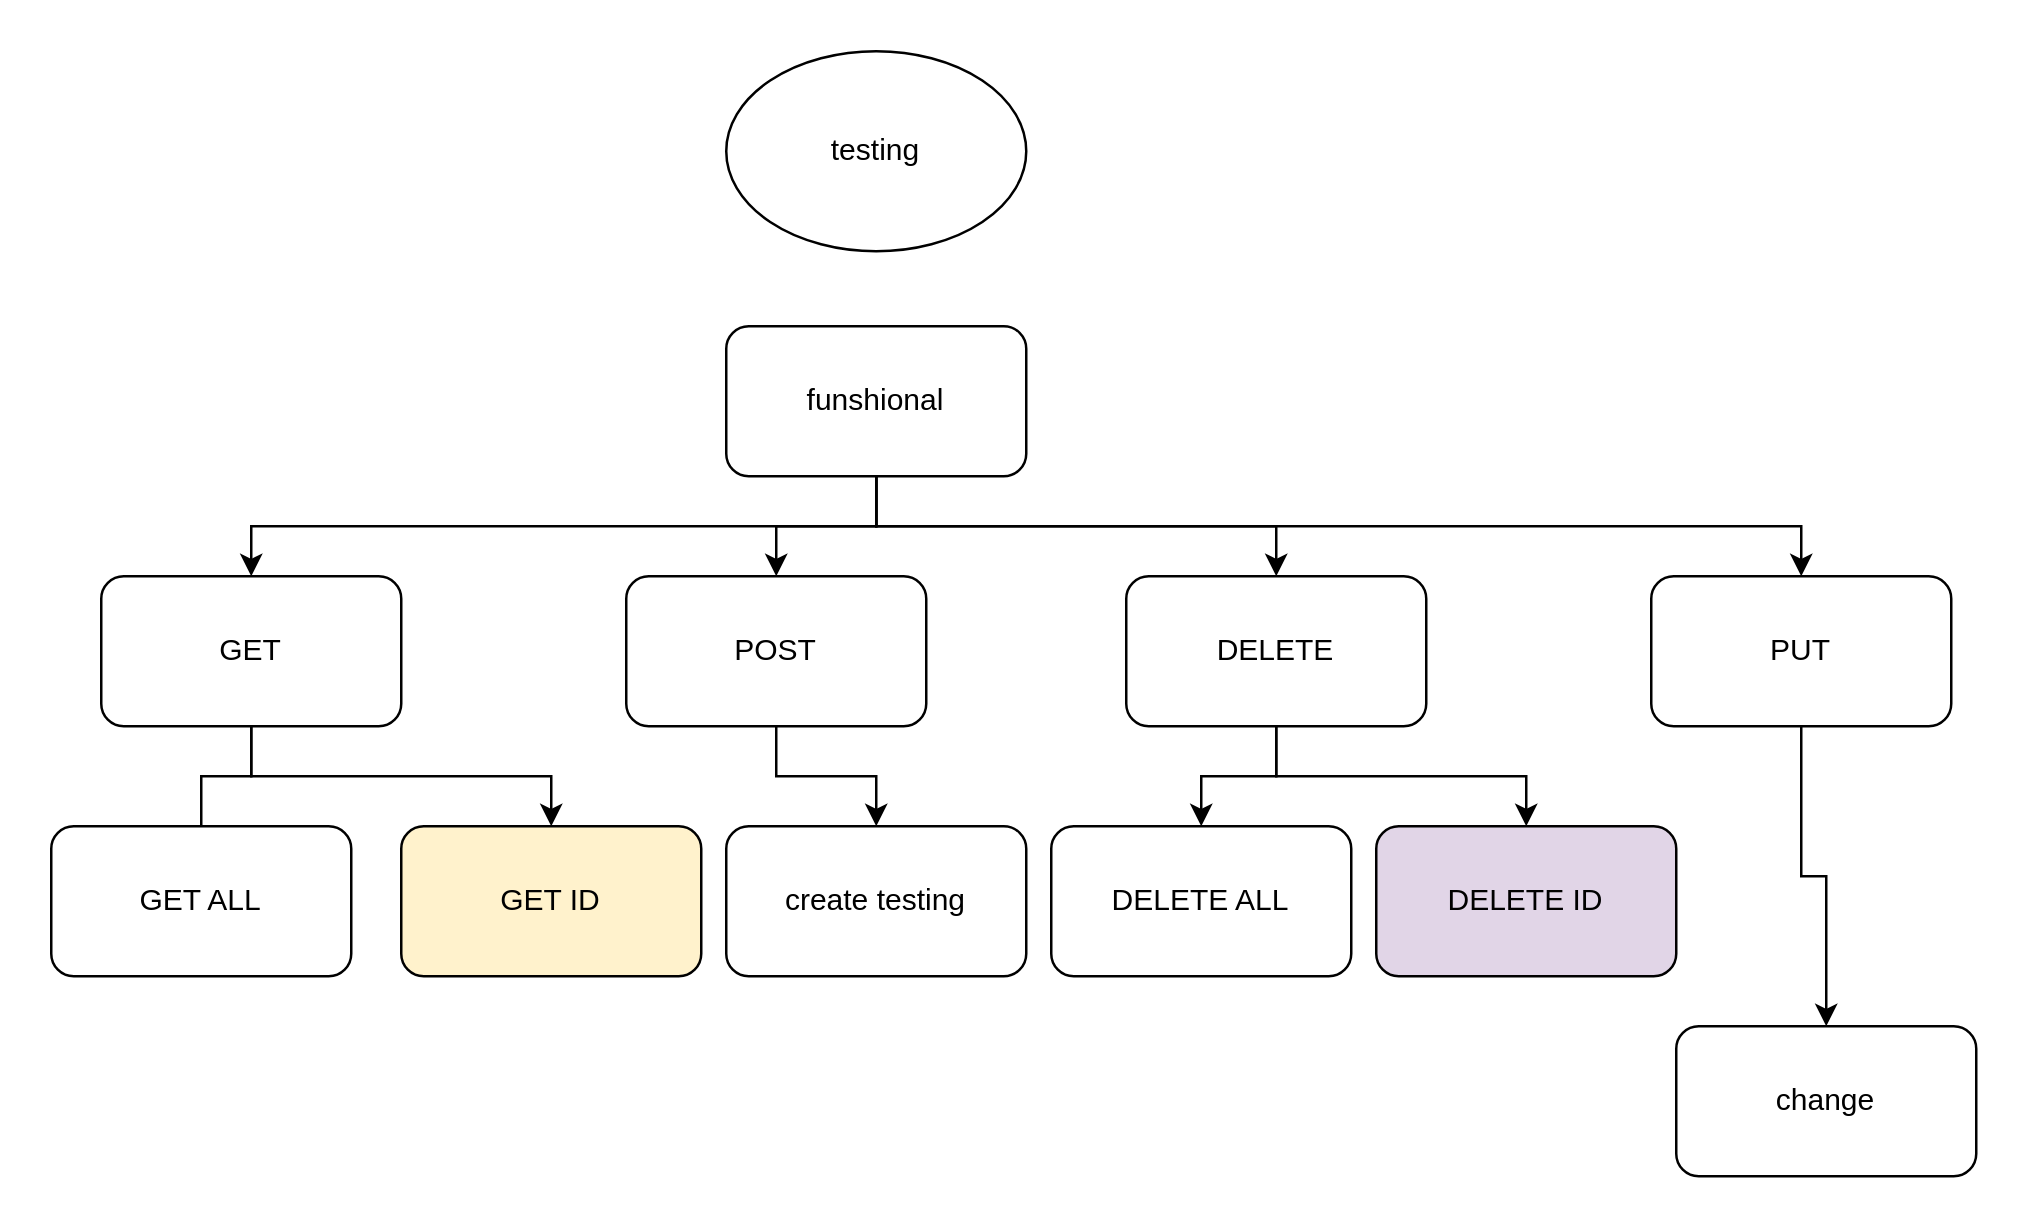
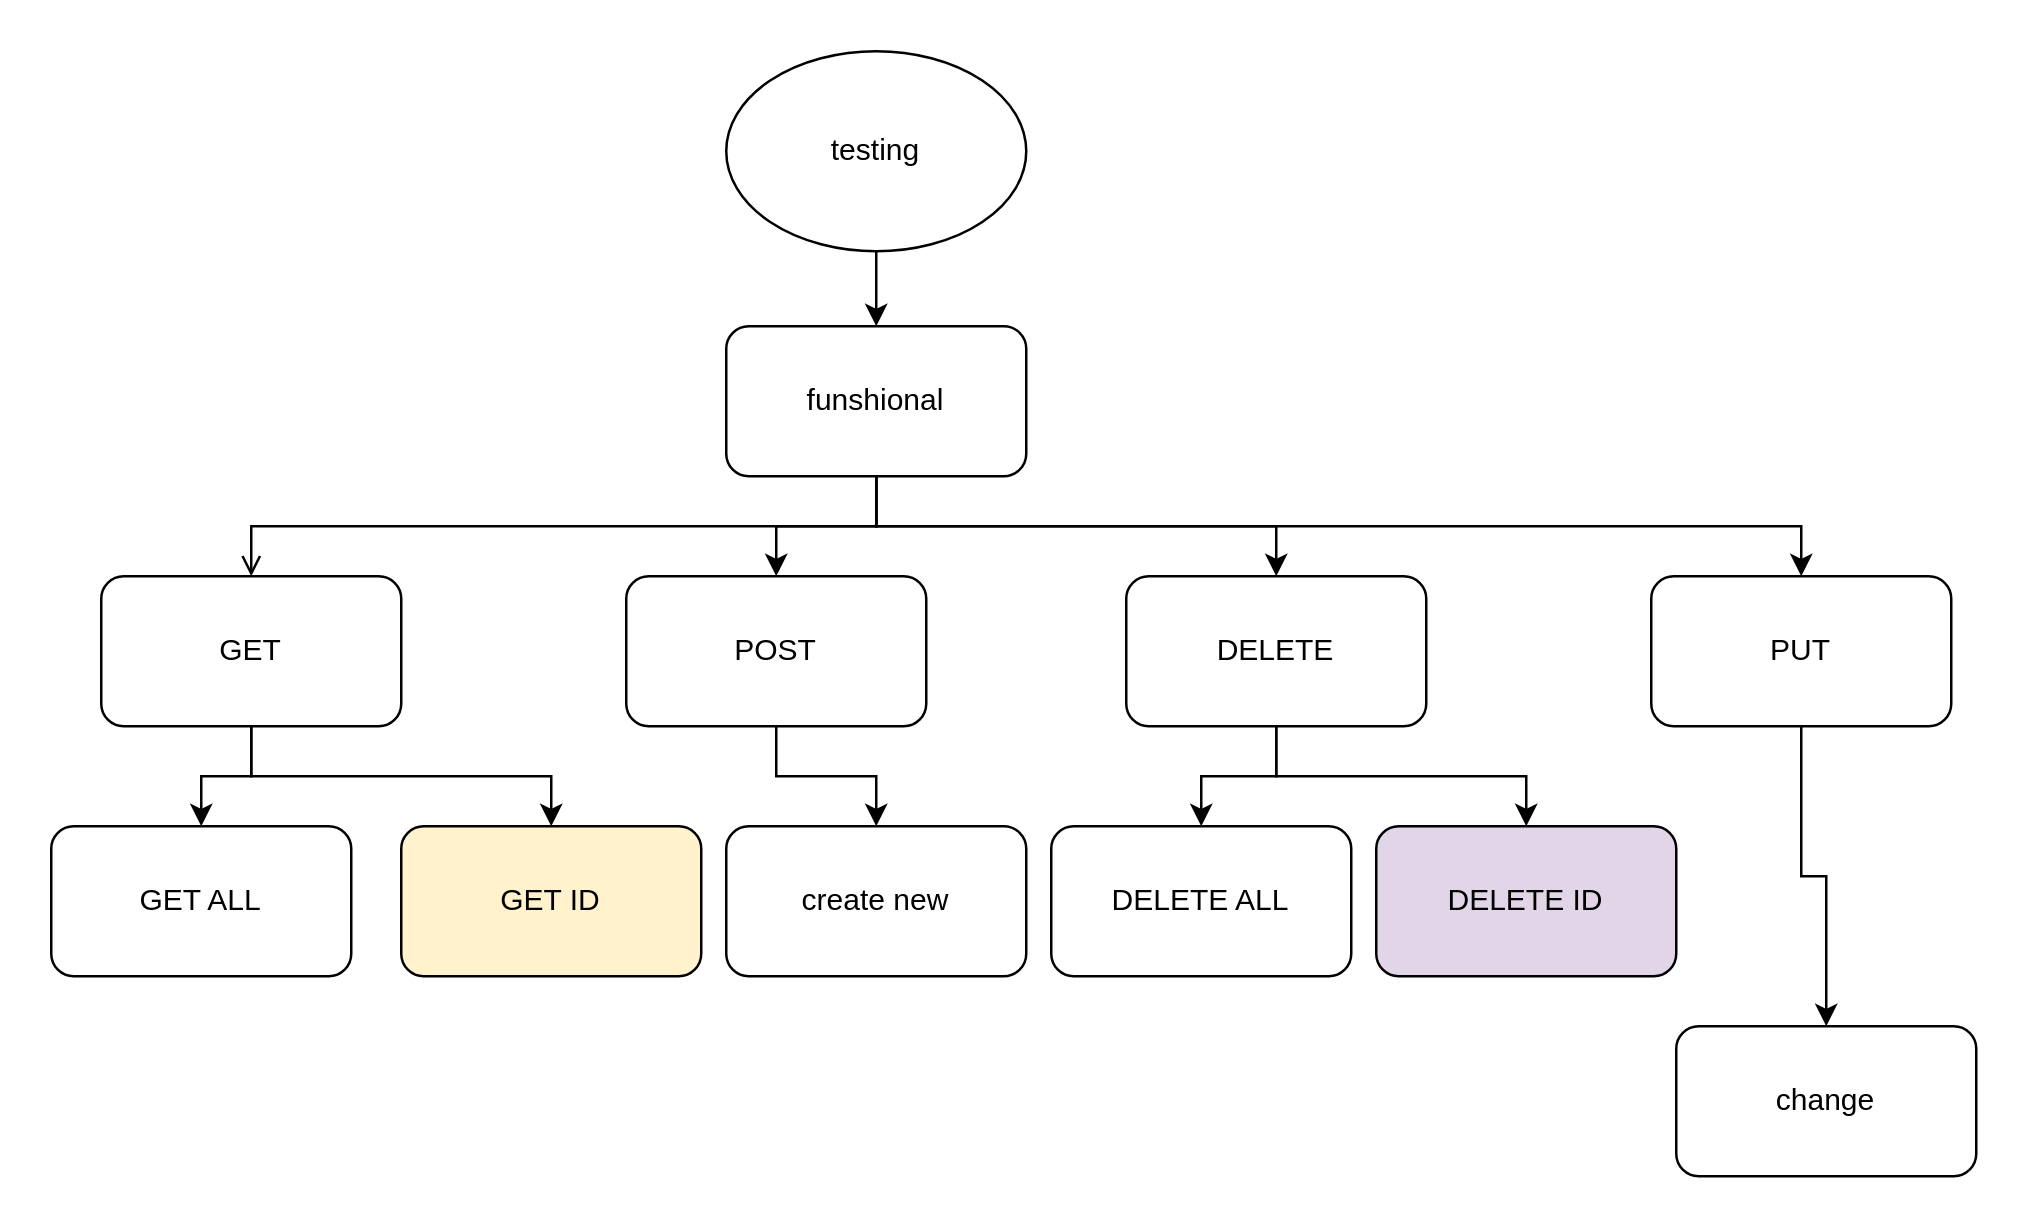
edge "testing" -> "funshional": added
edge "funshional" -> "GET": arrowhead classic -> open
edge "GET" -- "GET ALL": arrowhead none -> classic
node "create testing": label "create testing" -> "create new"
